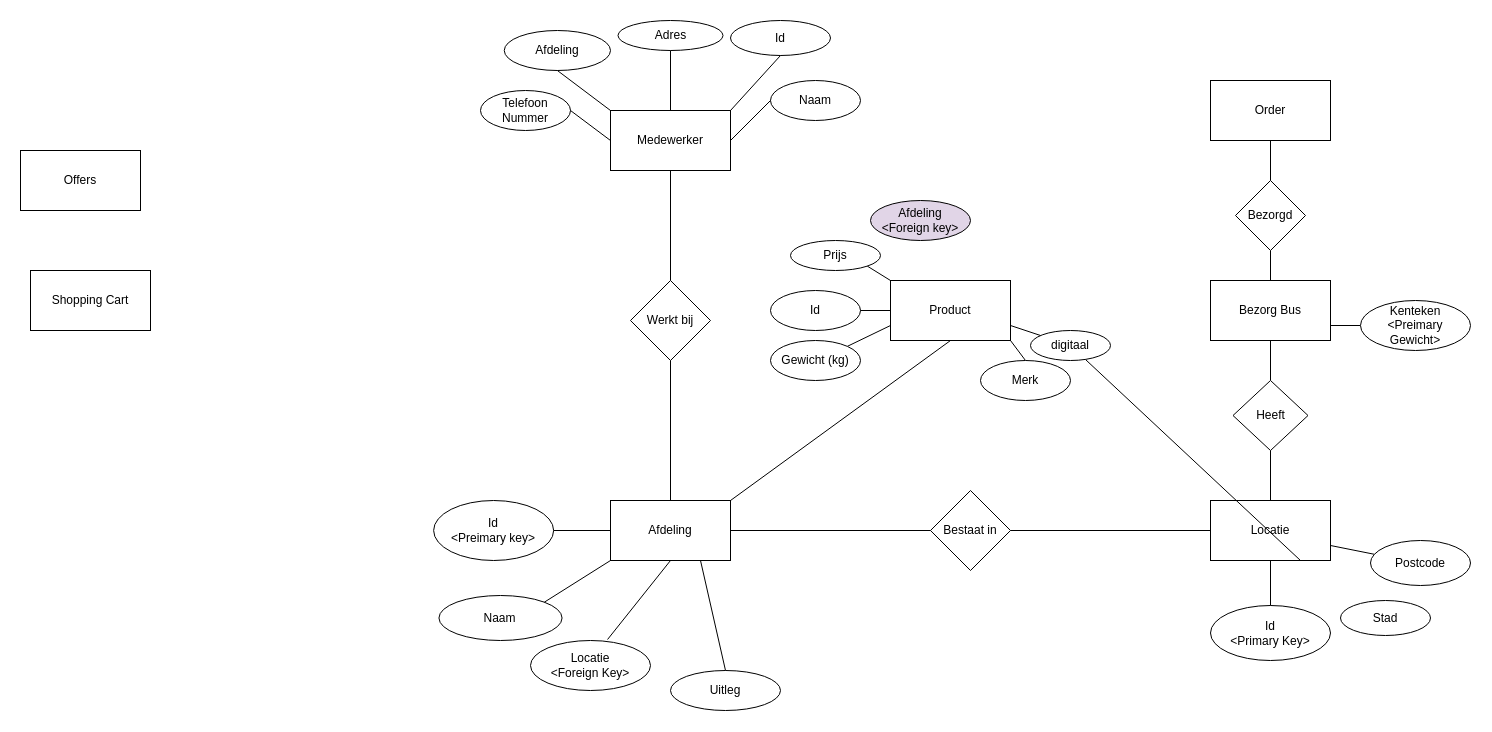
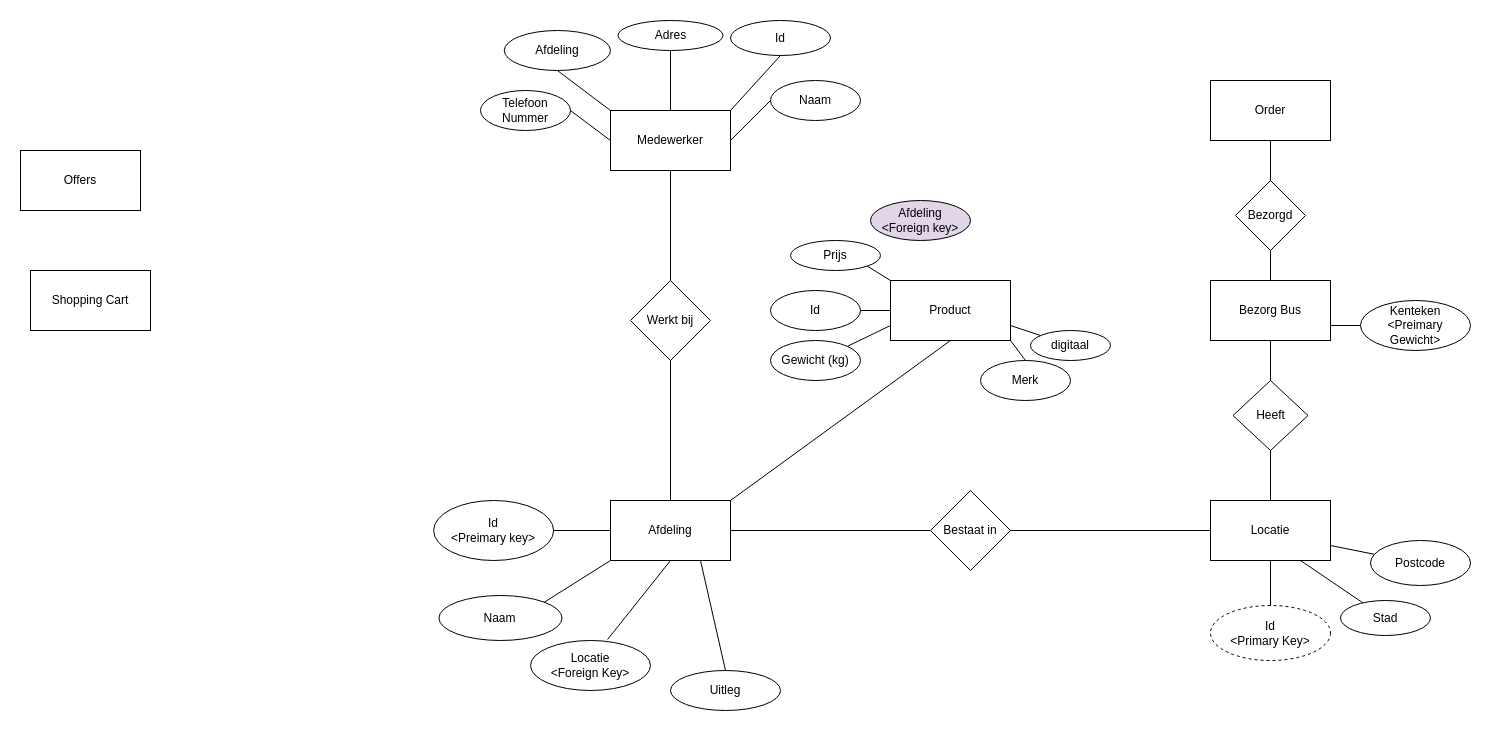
edge "digitaal" -- "Locatie": now "Stad" -- "Locatie"
node "Id <Primary Key>": style solid -> dashed
